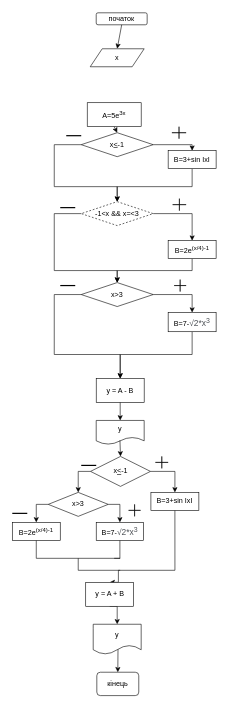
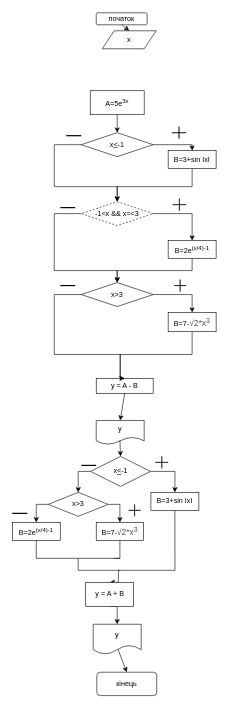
node "x": moved (117, 57) -> (129, 39)
node "А=5e3x": moved (114, 114) -> (117, 102)
node "y = A - B": size 48x24 -> 57x15
node "кінець": size 42x23 -> 60x23
